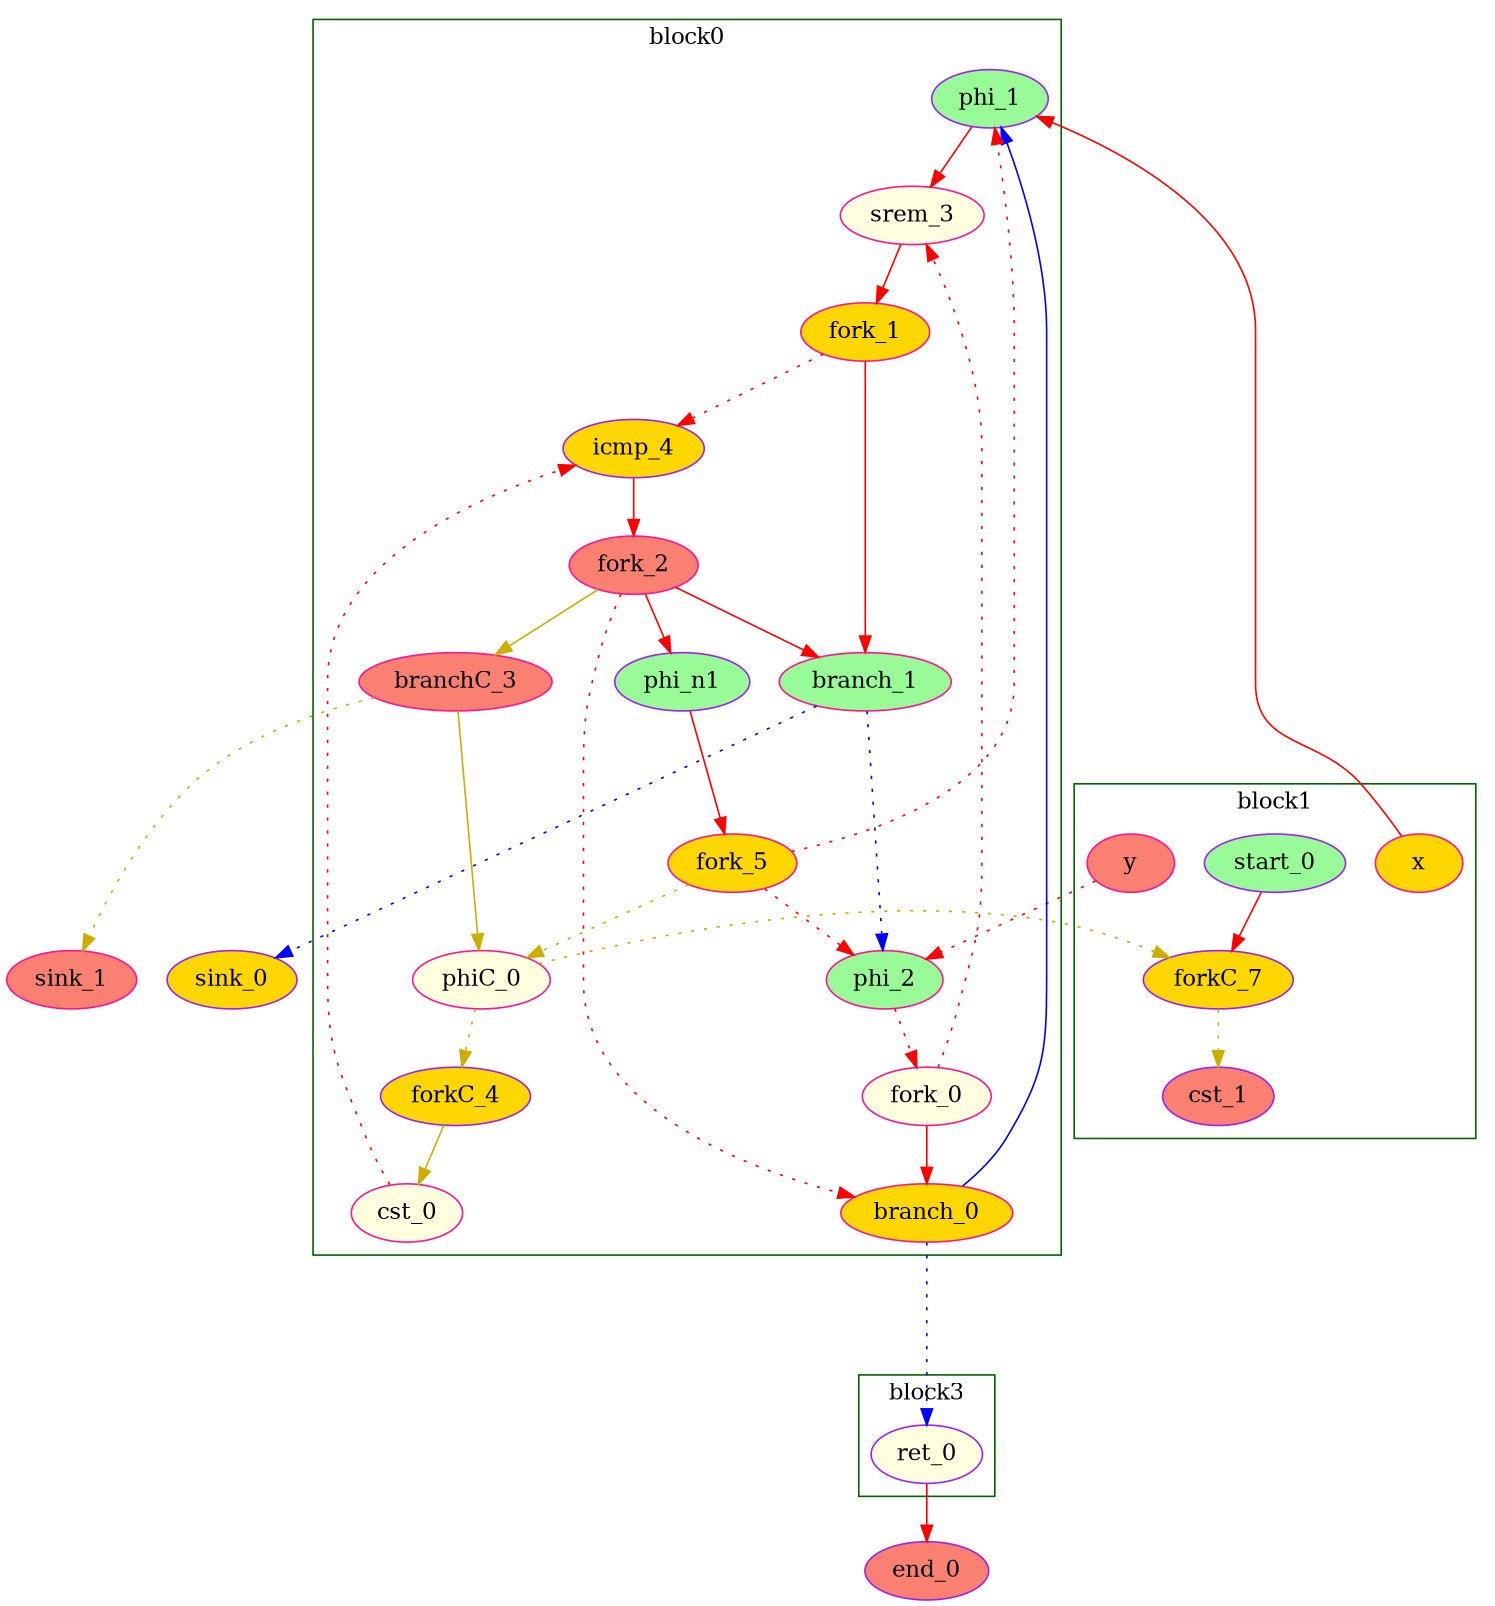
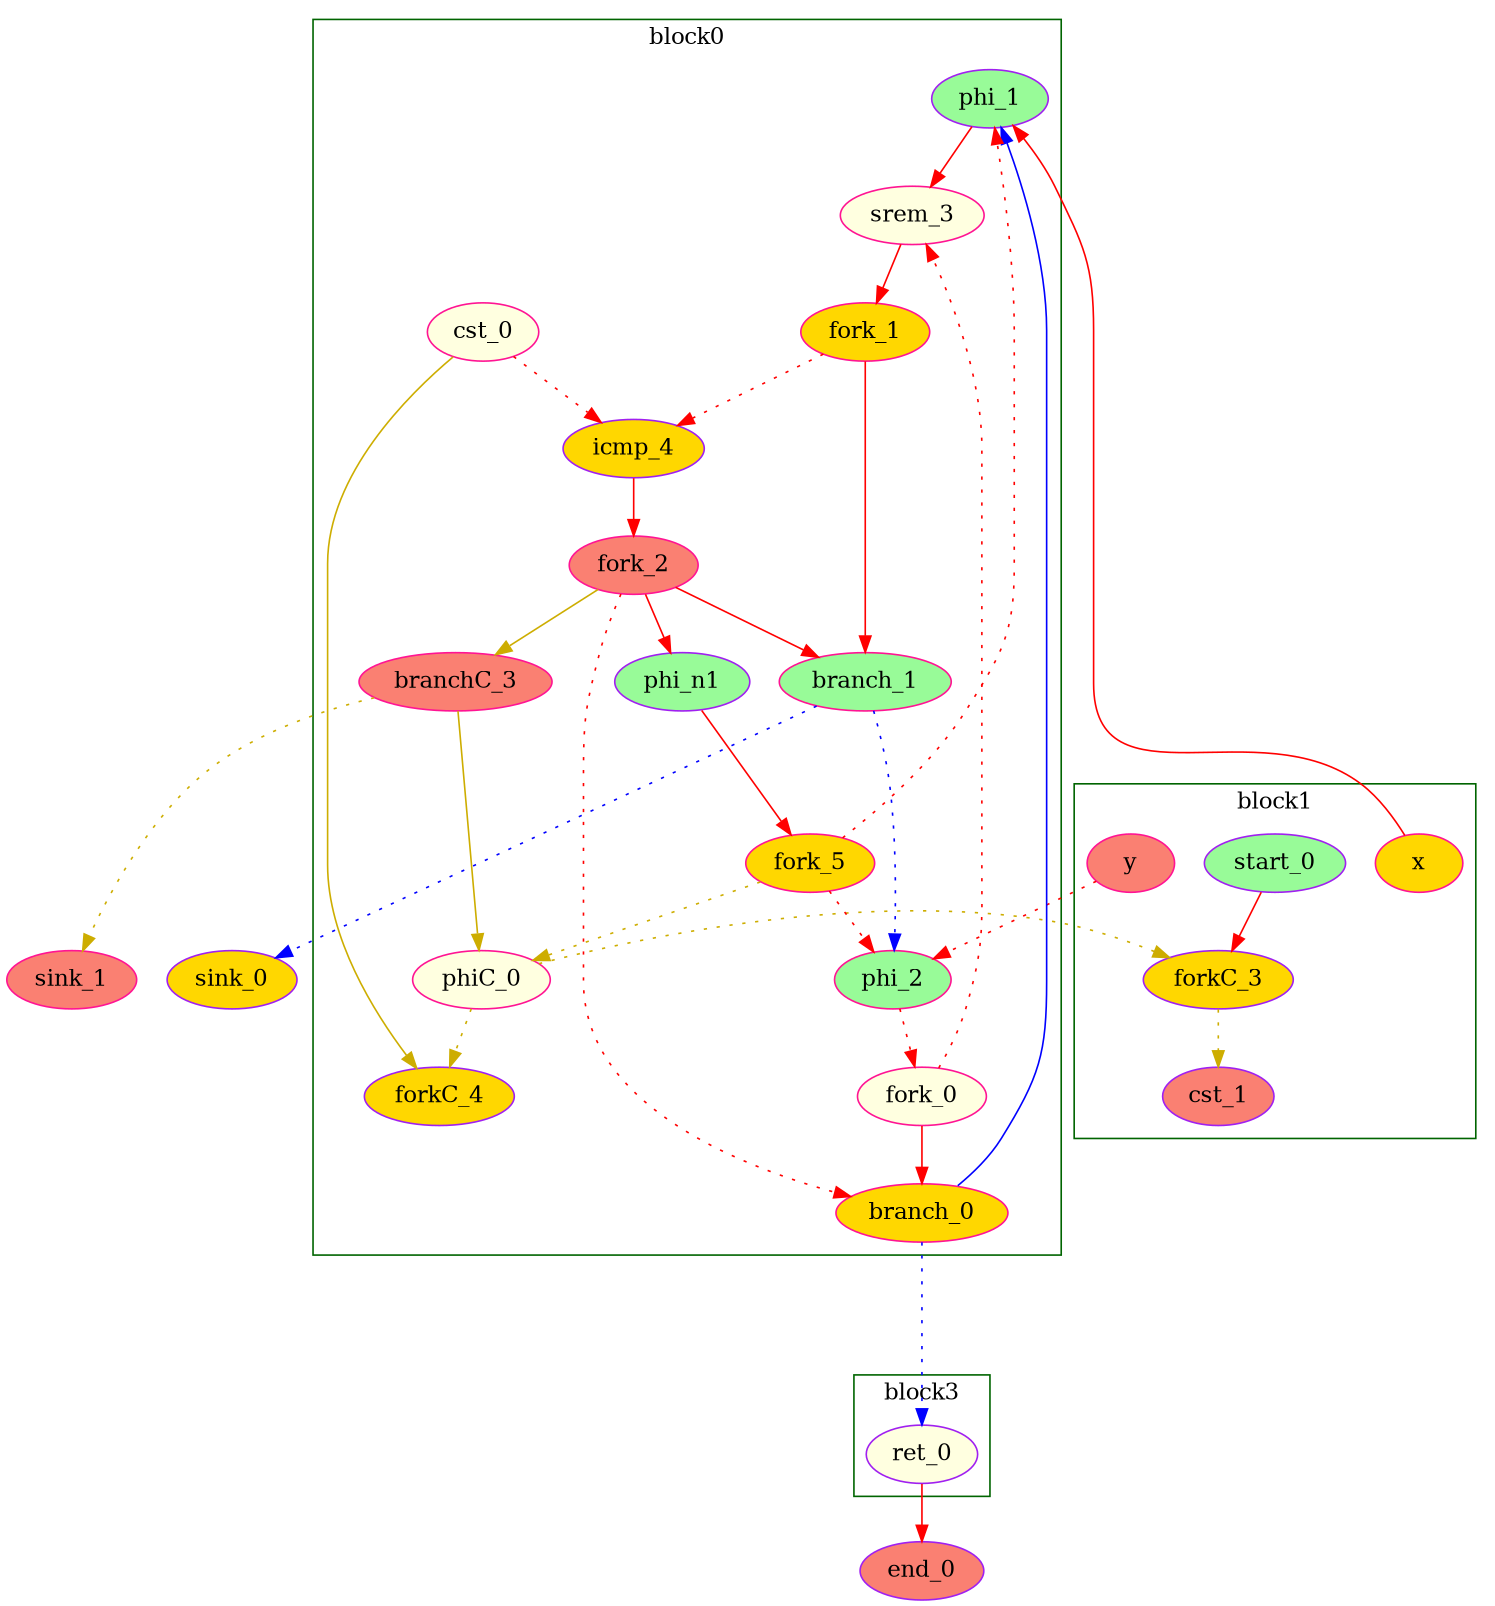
node "forkC_7": label "forkC_7" -> "forkC_3"
edge "forkC_4" -> "cst_0": reversed
